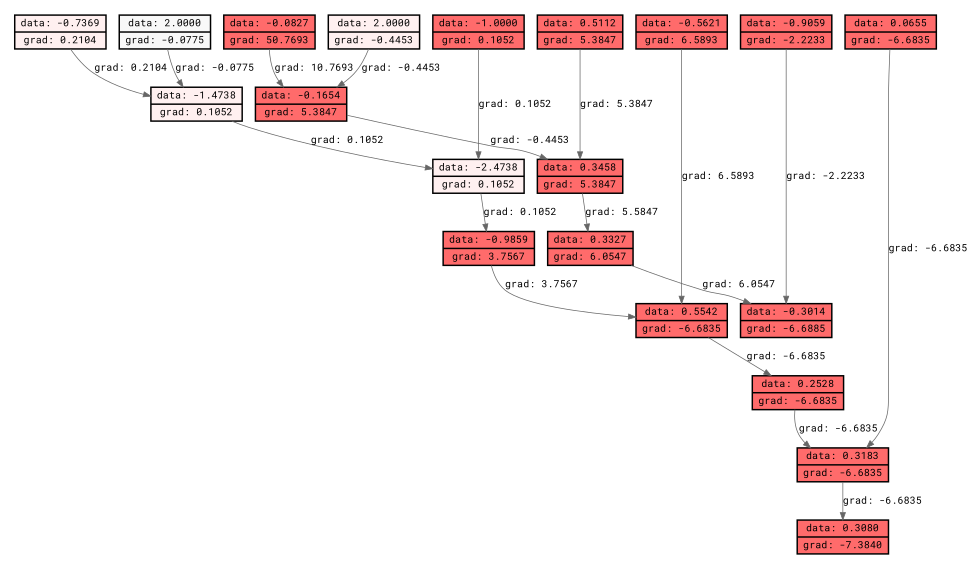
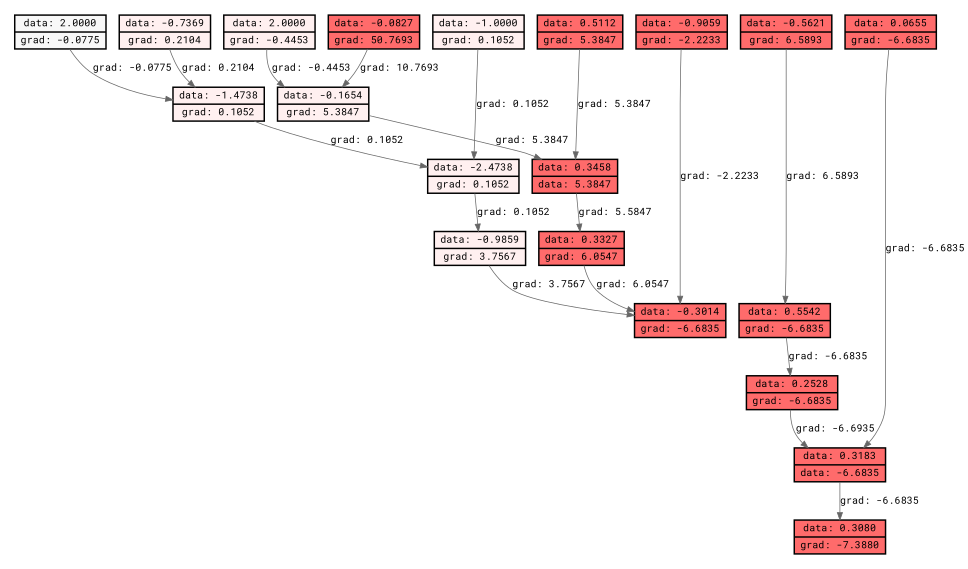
node "data: -1.0000": fillcolor #ff6b6b -> #fff0f0
node "data: -0.1654": fillcolor #ff6b6b -> #fff0f0
edge "data: -0.1654" -> "data: 0.3458": label "grad: -0.4453" -> "grad: 5.3847"
node "data: 0.3458": text "grad: 5.3847" -> "data: 5.3847"
node "data: -0.9859": fillcolor #ff6b6b -> #fff0f0
edge "data: -0.9859" -> "data: 0.5542": now "data: -0.9859" -> "data: -0.3014"
node "data: -0.3014": text "grad: -6.6885" -> "grad: -6.6835"
edge "data: 0.2528" -> "data: 0.3183": label "grad: -6.6835" -> "grad: -6.6935"
node "data: 0.3183": text "grad: -6.6835" -> "data: -6.6835"
node "data: 0.3080": text "grad: -7.3840" -> "grad: -7.3880"
